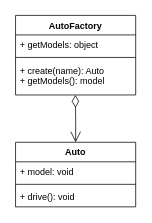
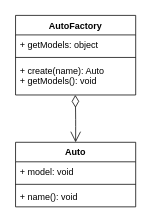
node "+ create(name): Auto + getModels(): model": label "+ create(name): Auto + getModels(): model" -> "+ create(name): Auto + getModels(): void"
node "+ drive(): void": label "+ drive(): void" -> "+ name(): void"
